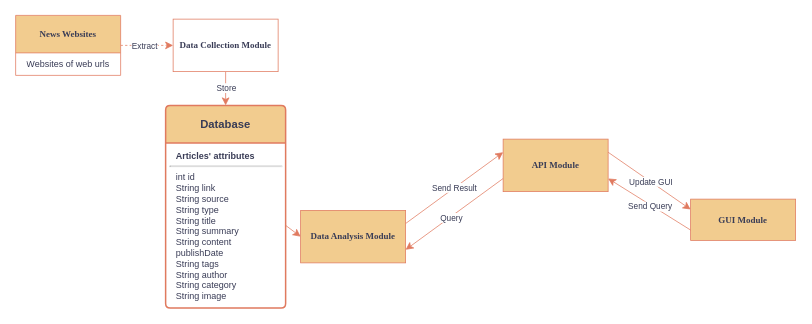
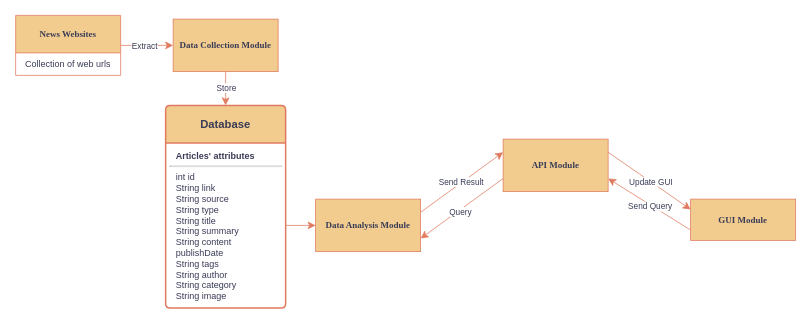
edge "News Websites" -> "Data Collection Module": style dashed -> solid
node "Data Collection Module": fillcolor #ffffff -> #f2cc8f
node "Websites of web urls": label "Websites of web urls" -> "Collection of web urls"
node "Data Analysis Module": moved (353, 237) -> (368, 225)
